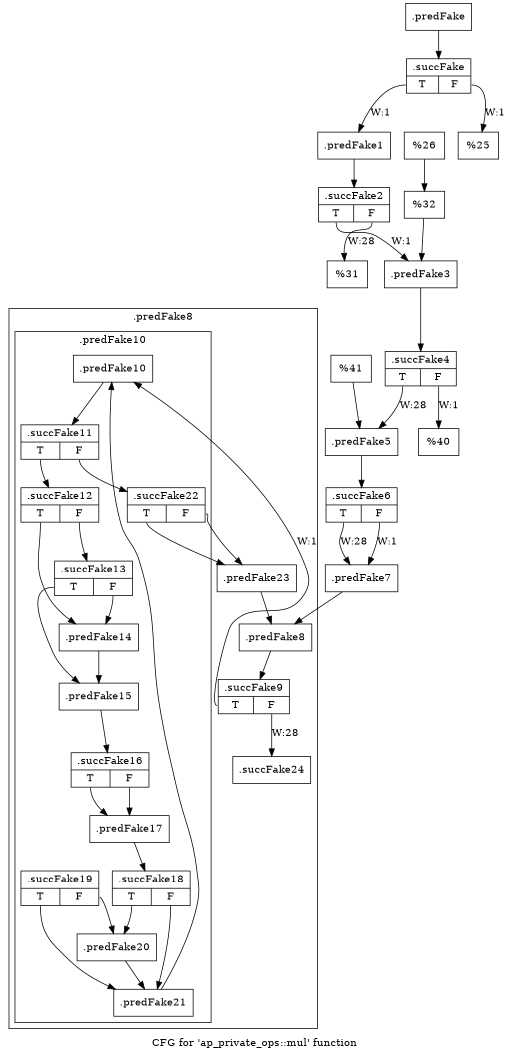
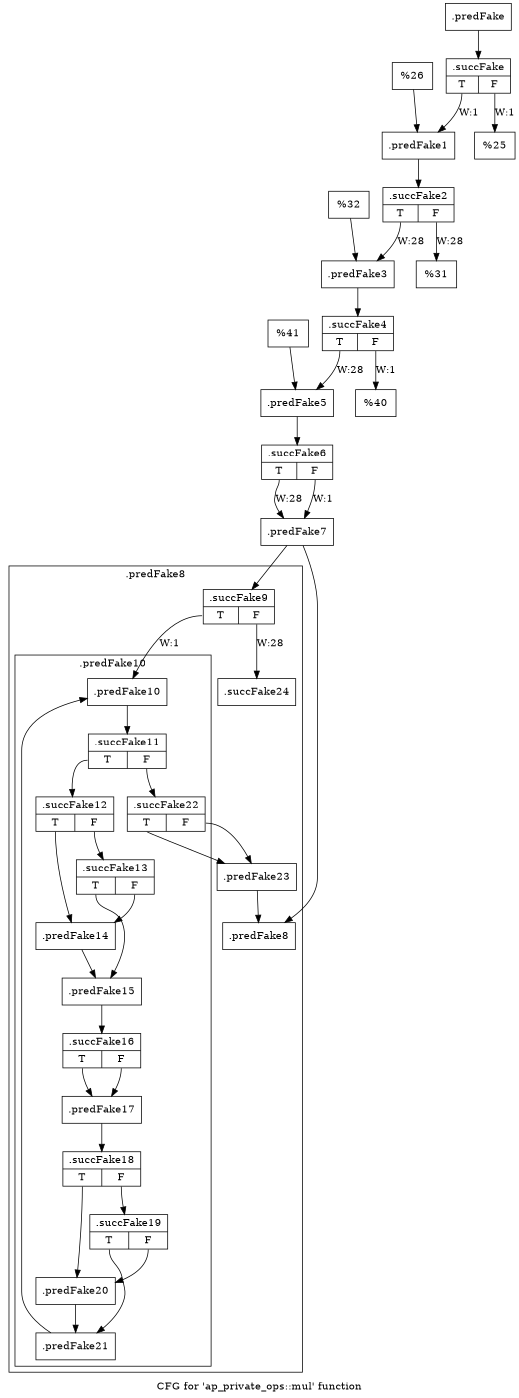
edge "%26" -> "%32": now "%26" -> ".predFake1"
edge ".succFake2" -> ".predFake3": label "W:1" -> "W:28"
edge ".predFake8" -> ".succFake9": now ".predFake7" -> ".succFake9"
edge ".succFake18" -> ".predFake21": now ".succFake18" -> ".succFake19"
